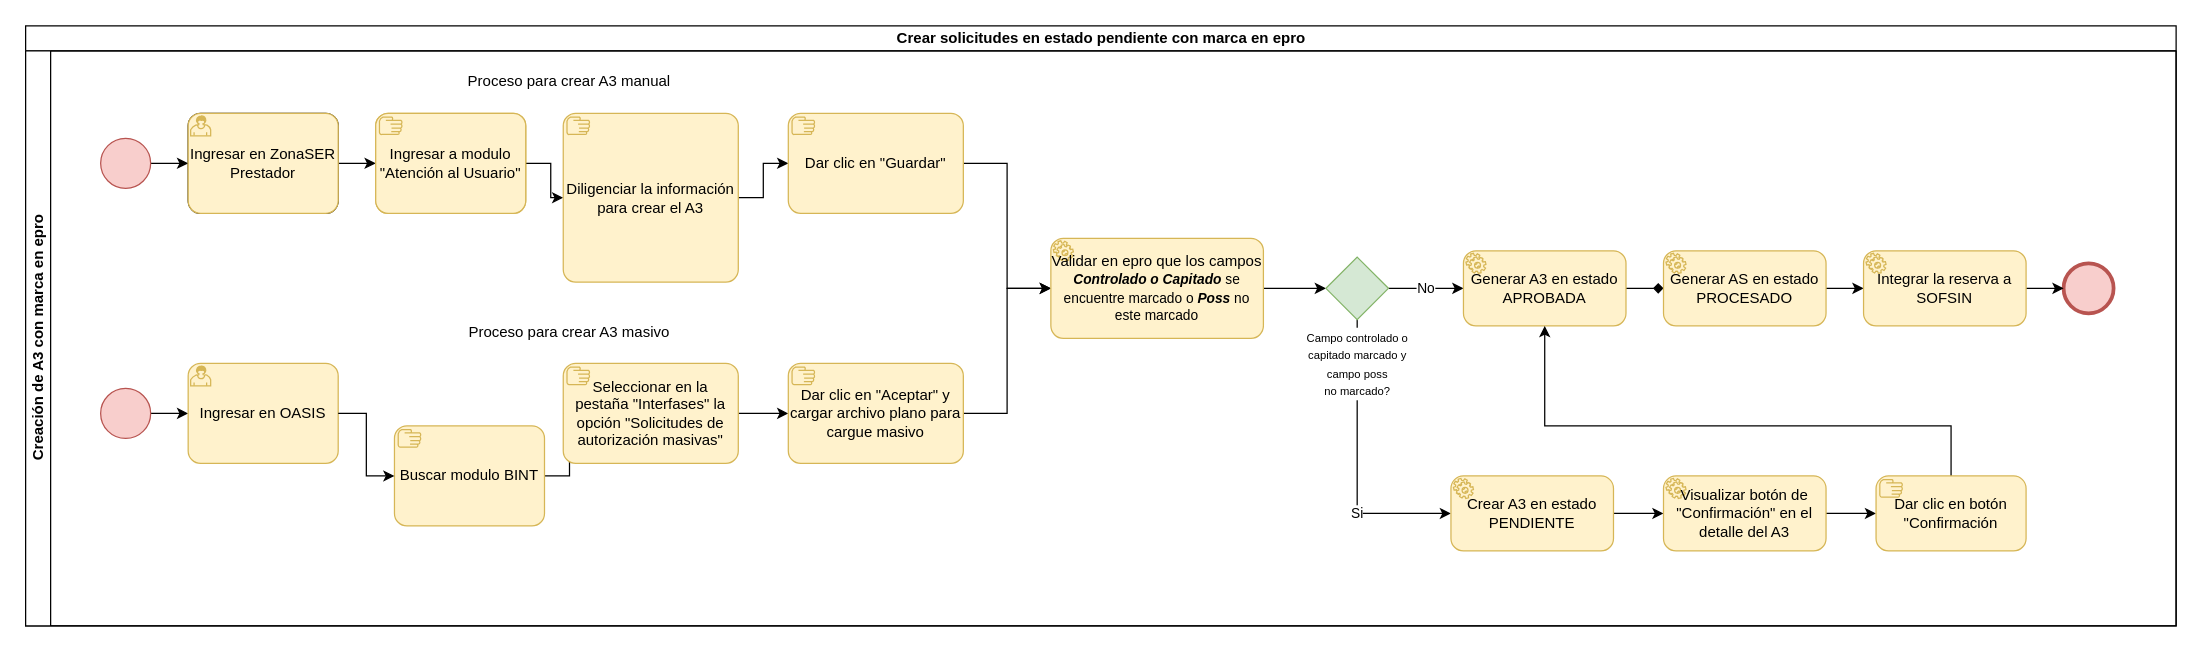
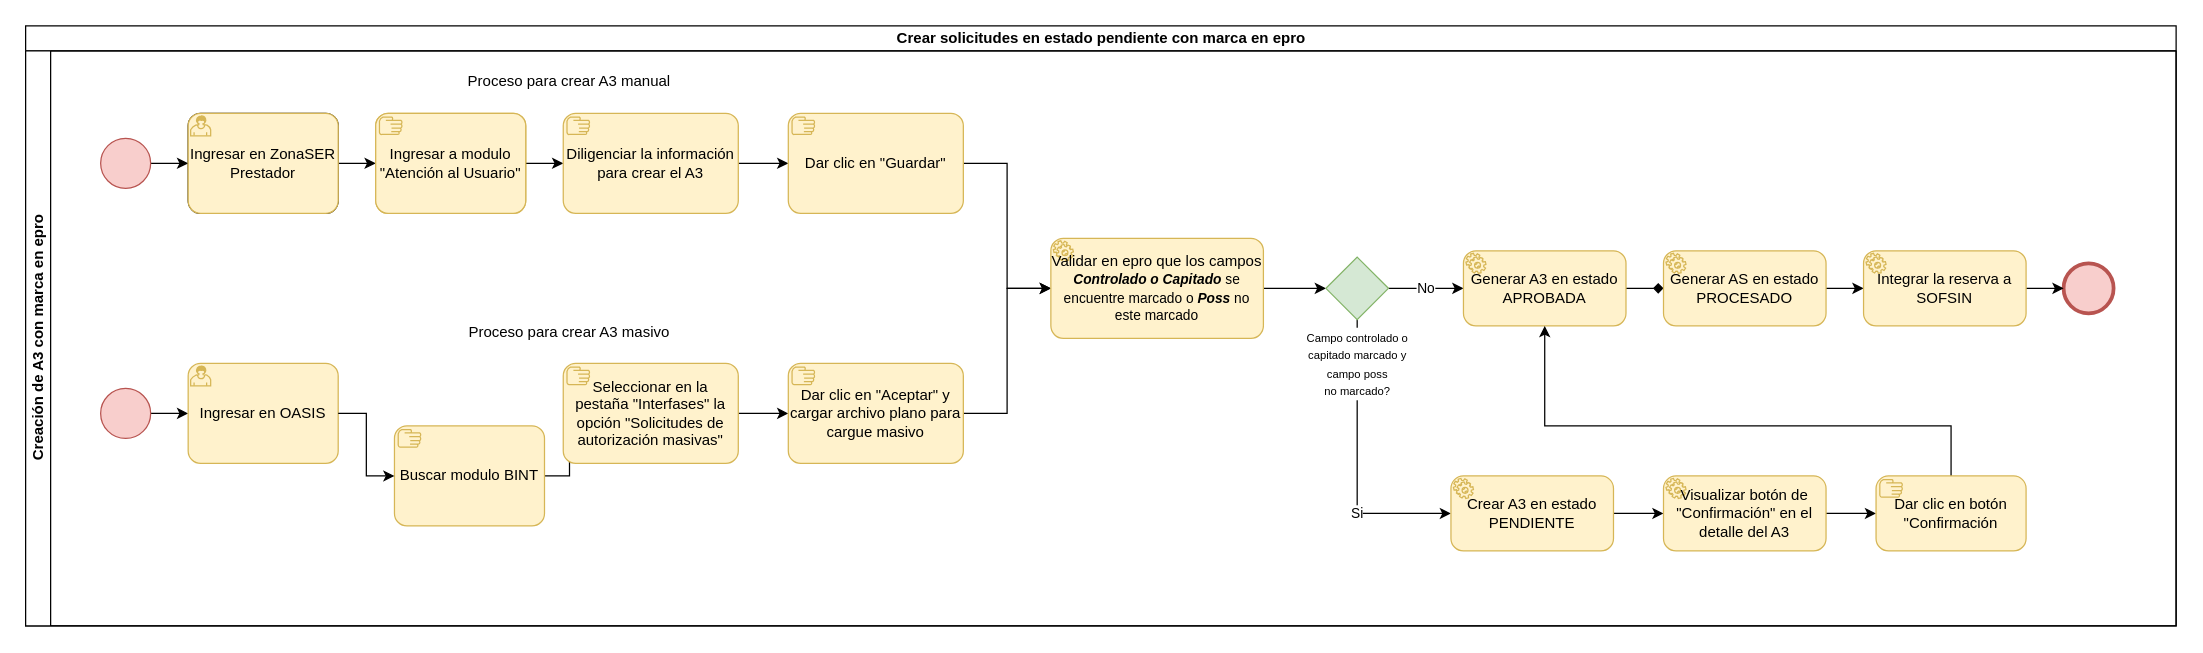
node "Diligenciar la información para crear el A3": size 175x169 -> 175x100
